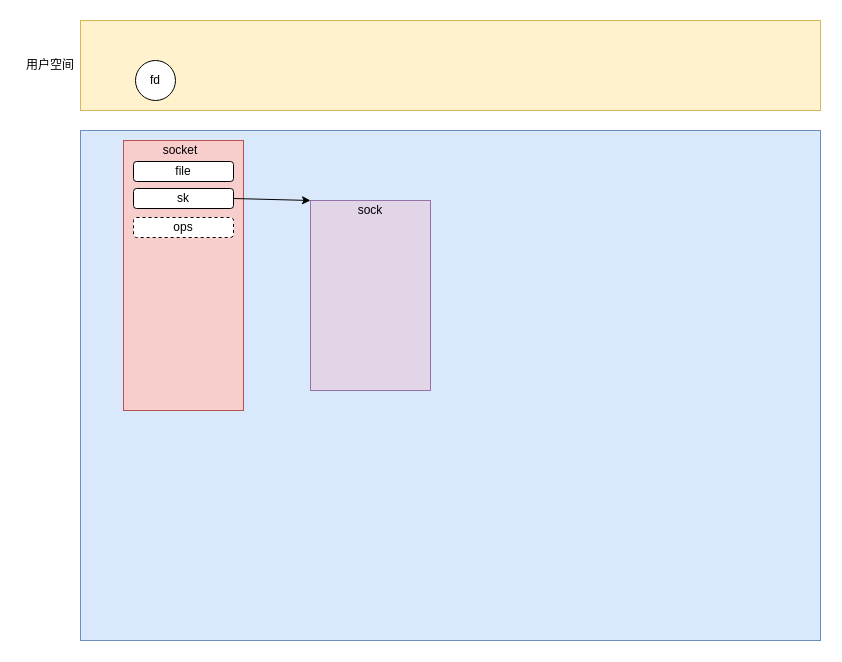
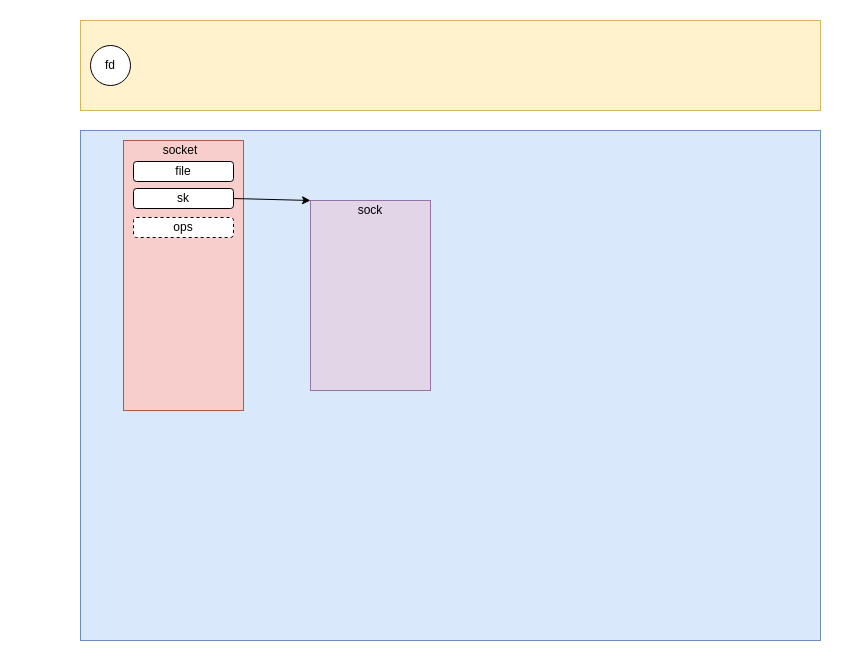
node "用户空间": removed
node "fd": moved (156, 81) -> (111, 66)
